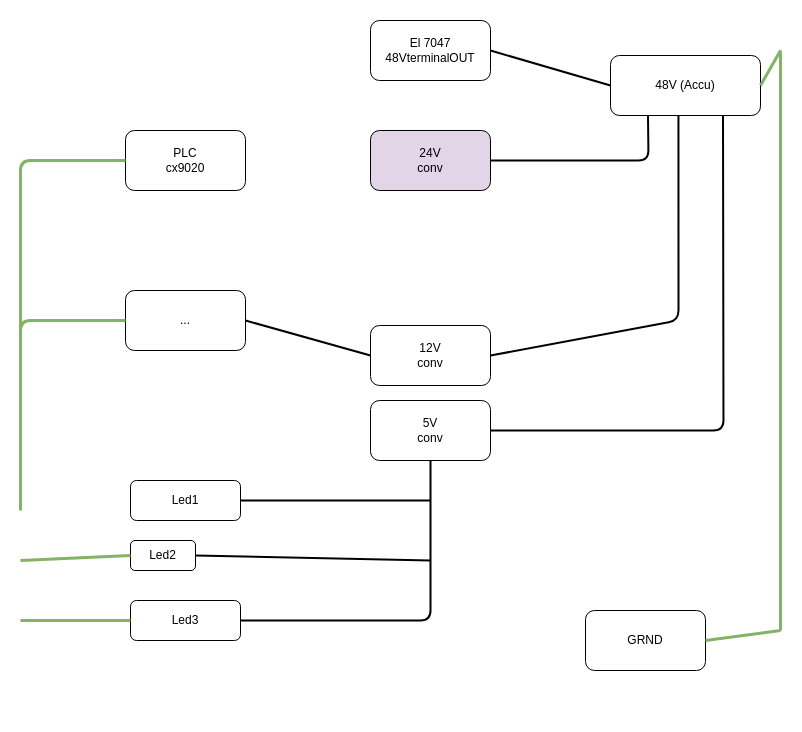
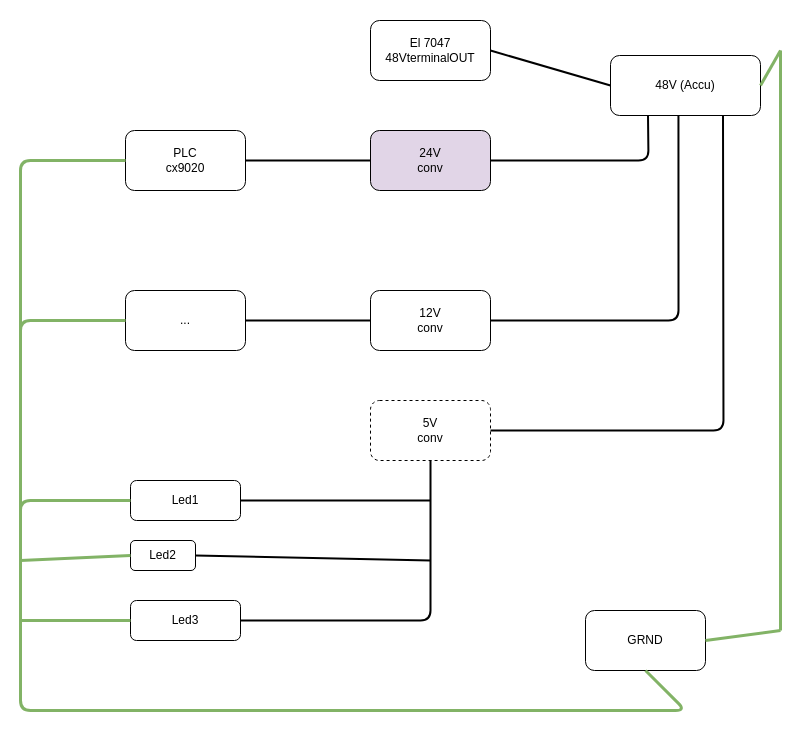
edge "PLC cx9020" -- "24V conv": added
node "12V conv": moved (431, 356) -> (431, 321)
node "5V conv": style solid -> dashed
edge "Led1" -- "GRND": added
